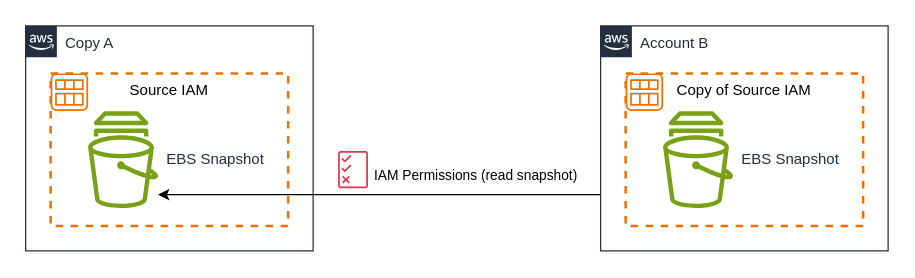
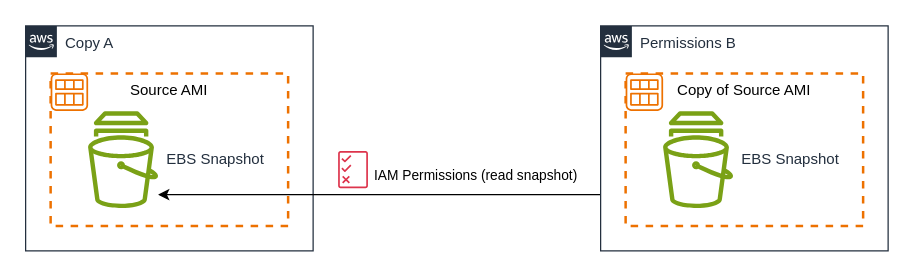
node "Account B": label "Account B" -> "Permissions B"
node "Source IAM": label "Source IAM" -> "Source AMI"
node "Copy of Source IAM": label "Copy of Source IAM" -> "Copy of Source AMI"
